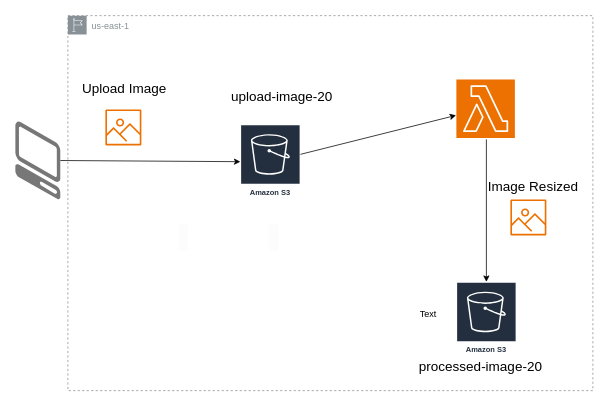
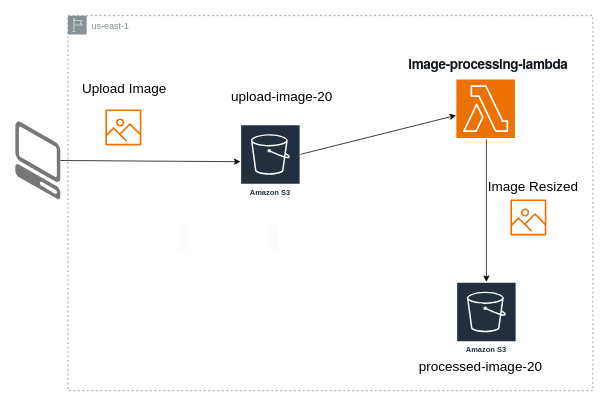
node "image-processing-lambda": added
node "Text": removed
